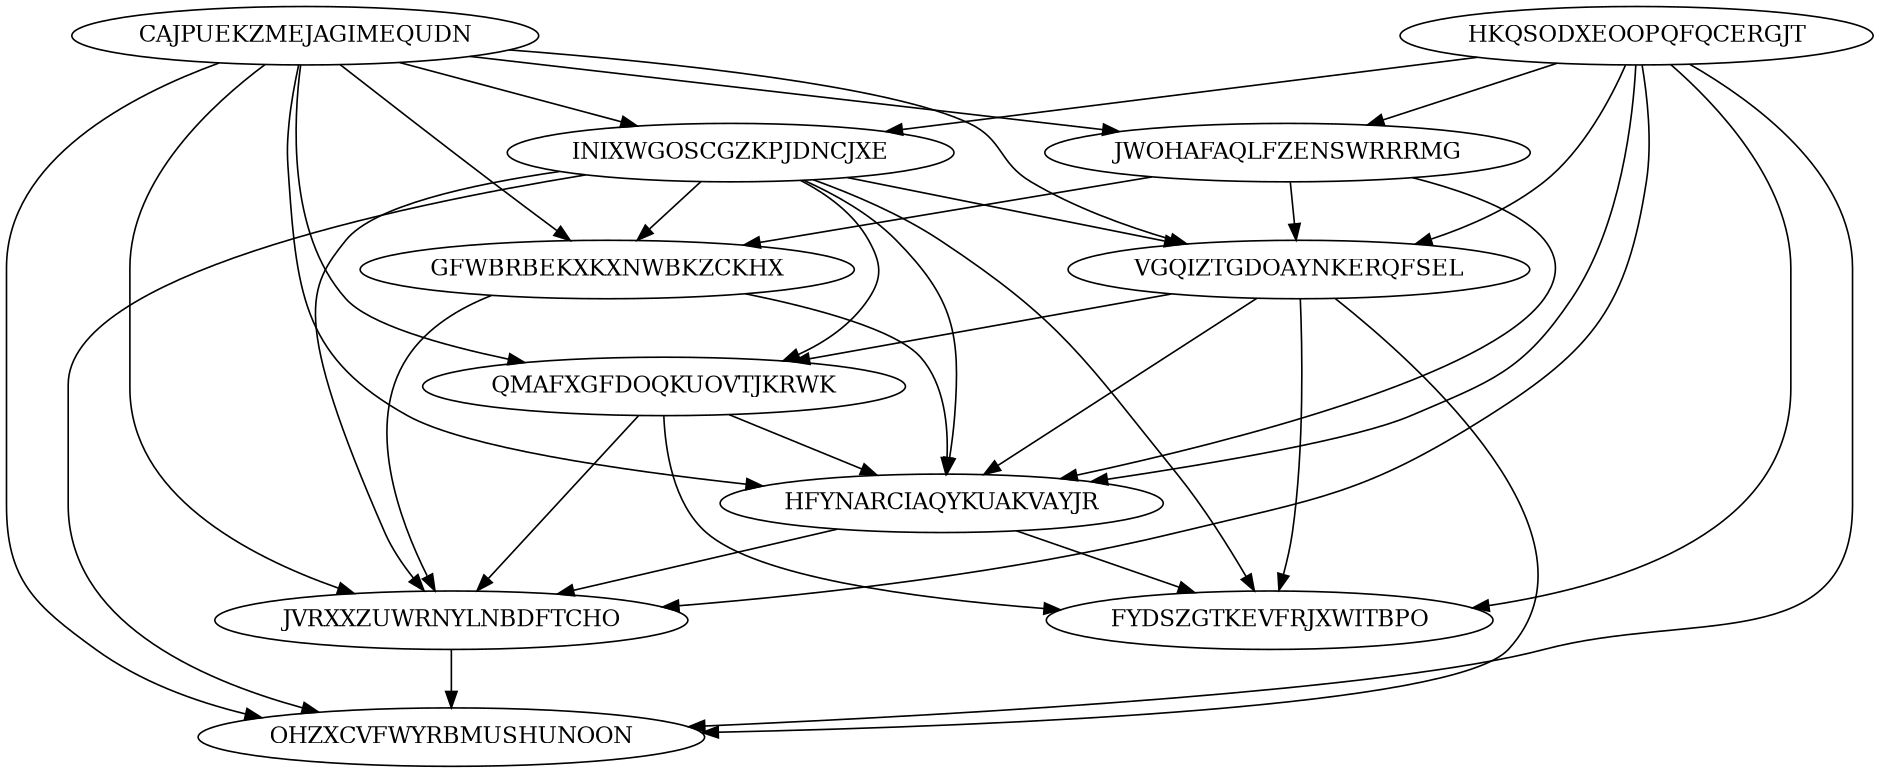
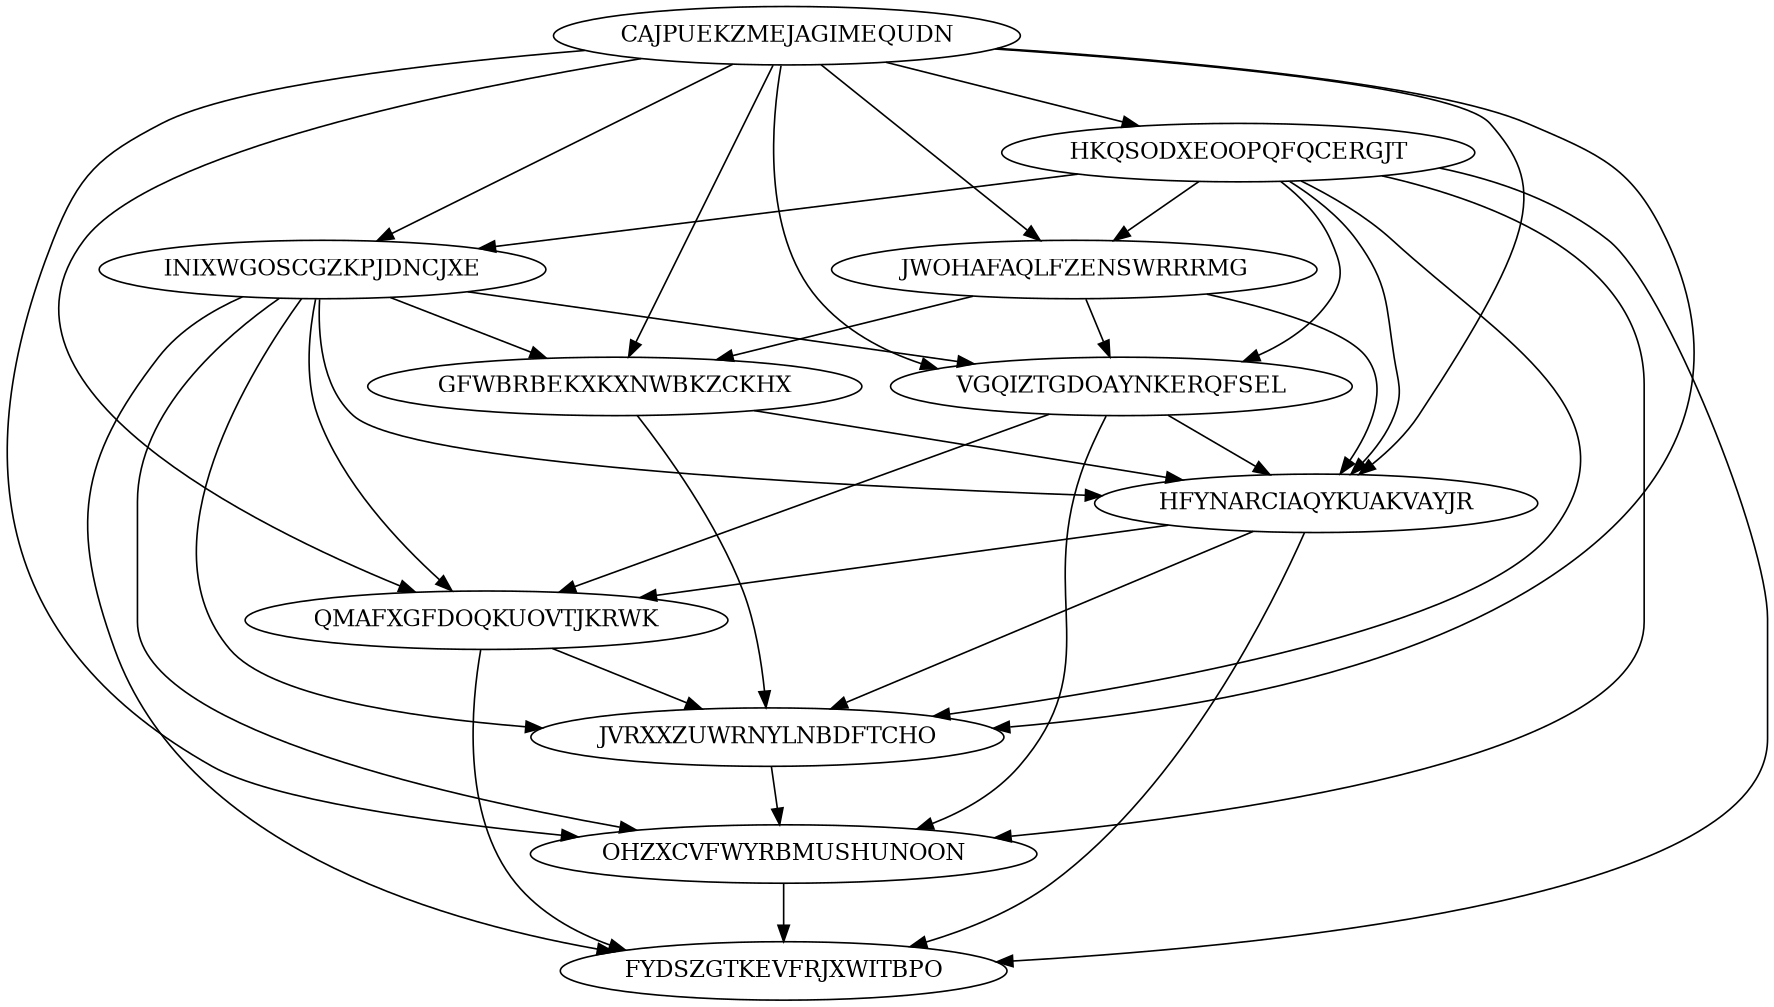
edge "CAJPUEKZMEJAGIMEQUDN" -> "HKQSODXEOOPQFQCERGJT": added
edge "VGQIZTGDOAYNKERQFSEL" -> "FYDSZGTKEVFRJXWITBPO": now "OHZXCVFWYRBMUSHUNOON" -> "FYDSZGTKEVFRJXWITBPO"
edge "QMAFXGFDOQKUOVTJKRWK" -> "HFYNARCIAQYKUAKVAYJR": reversed
